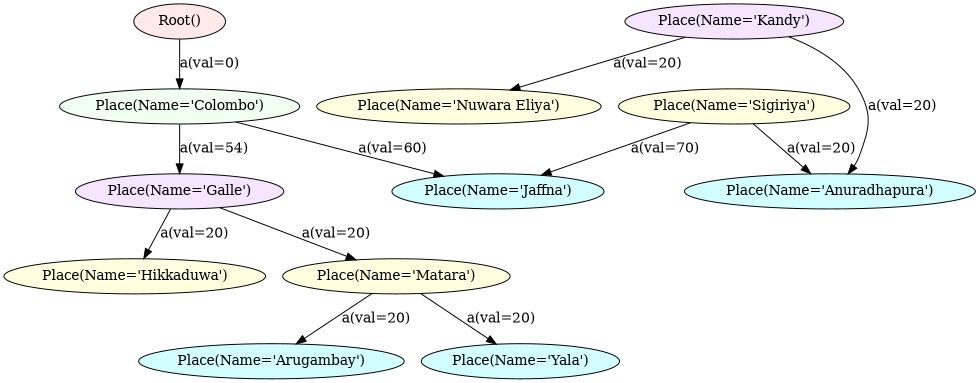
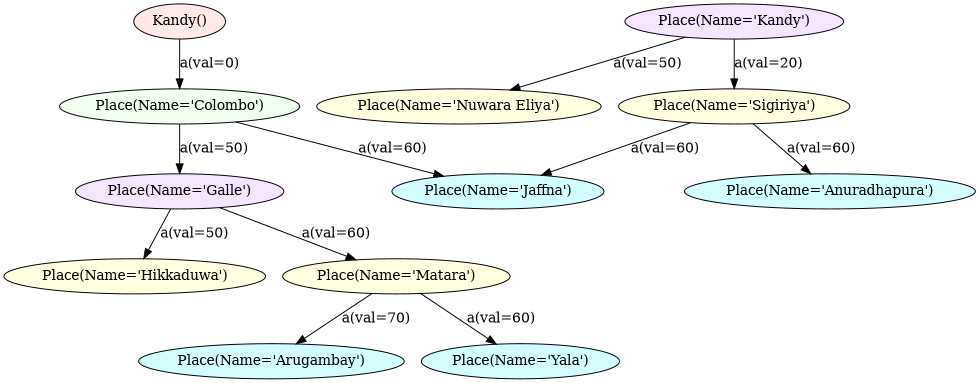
node "Root()": label "Root()" -> "Kandy()"
edge "Place(Name='Kandy')" -> "Place(Name='Nuwara Eliya')": label "a(val=20)" -> "a(val=50)"
edge "Place(Name='Kandy')" -> "Place(Name='Anuradhapura')": now "Place(Name='Kandy')" -> "Place(Name='Sigiriya')"
edge "Place(Name='Colombo')" -> "Place(Name='Galle')": label "a(val=54)" -> "a(val=50)"
edge "Place(Name='Sigiriya')" -> "Place(Name='Jaffna')": label "a(val=70)" -> "a(val=60)"
edge "Place(Name='Sigiriya')" -> "Place(Name='Anuradhapura')": label "a(val=20)" -> "a(val=60)"
edge "Place(Name='Galle')" -> "Place(Name='Hikkaduwa')": label "a(val=20)" -> "a(val=50)"
edge "Place(Name='Galle')" -> "Place(Name='Matara')": label "a(val=20)" -> "a(val=60)"
edge "Place(Name='Matara')" -> "Place(Name='Arugambay')": label "a(val=20)" -> "a(val=70)"
edge "Place(Name='Matara')" -> "Place(Name='Yala')": label "a(val=20)" -> "a(val=60)"
